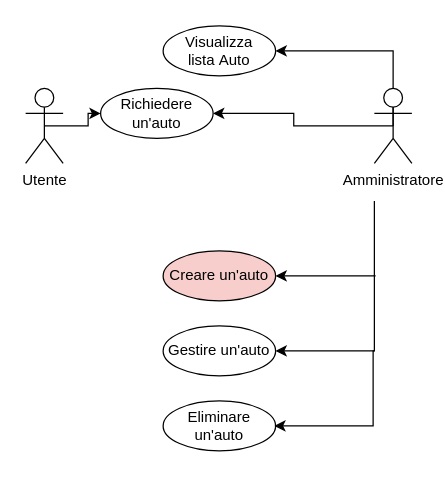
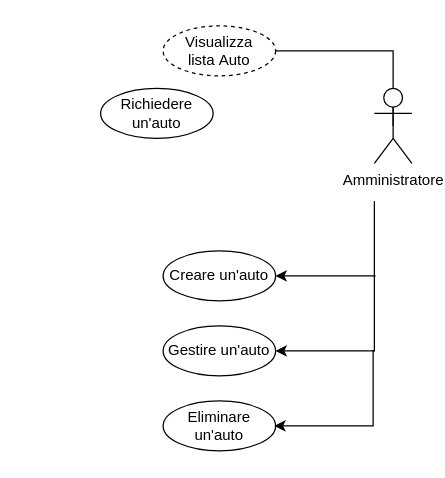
node "Visualizza lista Auto": style solid -> dashed
edge "Amministratore" -> "Visualizza lista Auto": arrowhead classic -> none
node "Utente": removed
edge "Utente" -> "Richiedere un'auto": removed
edge "Amministratore" -> "Richiedere un'auto": removed
node "Creare un'auto": fillcolor #f8cecc -> #ffffff
